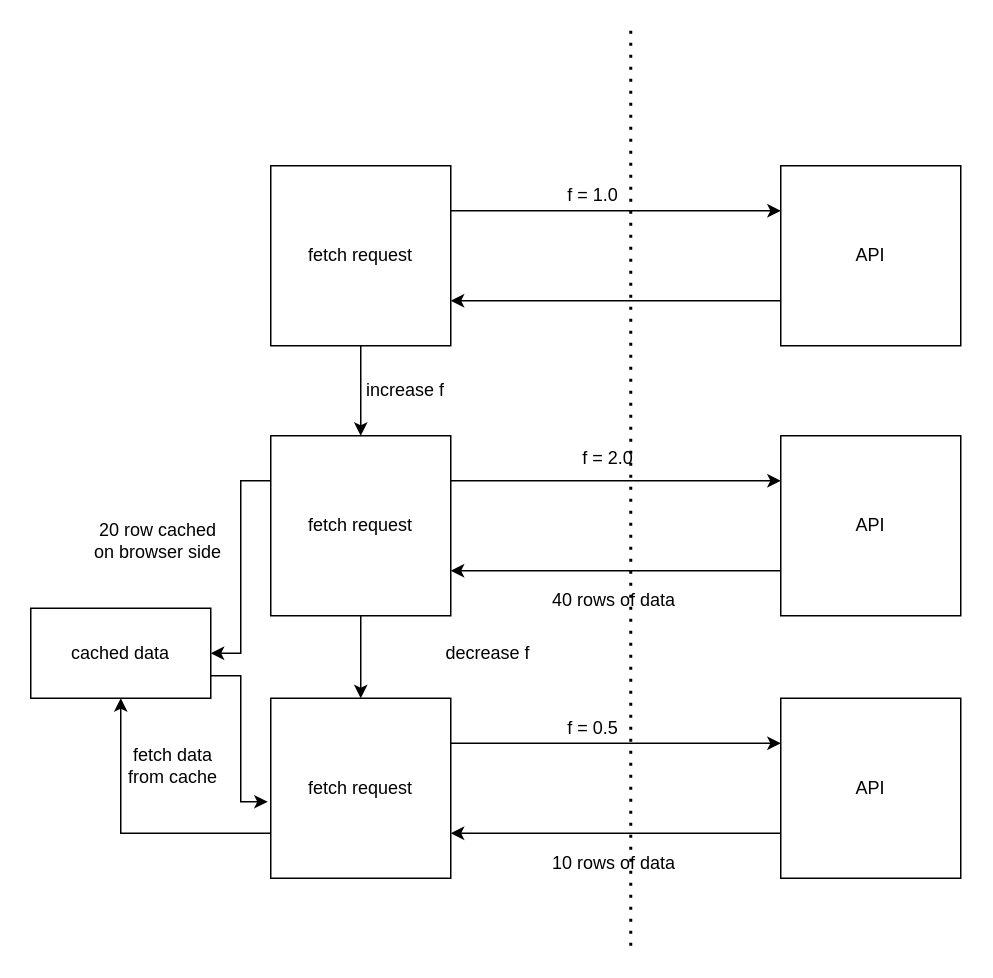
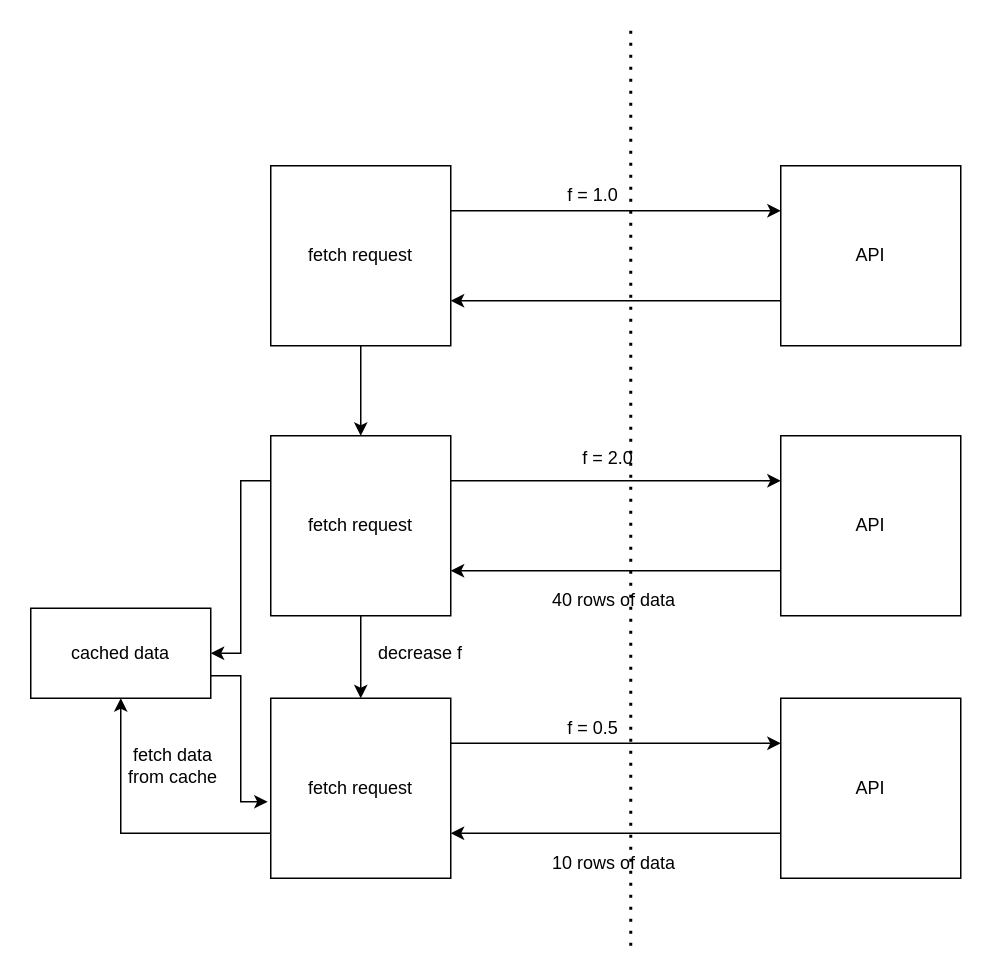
node "increase f": removed
node "20 row cached on browser side": removed
node "decrease f": moved (488, 653) -> (421, 653)
